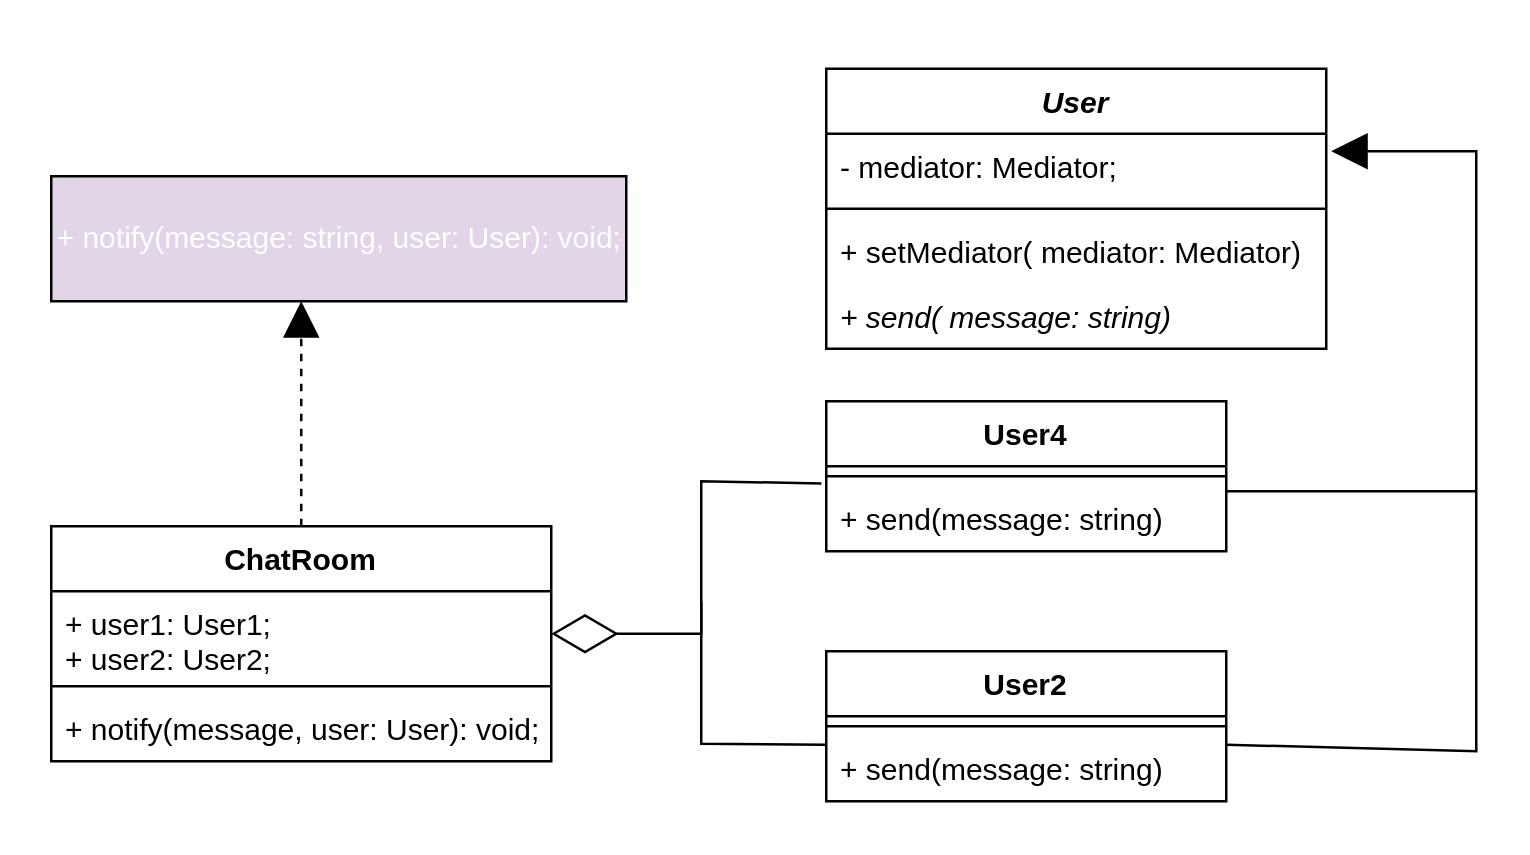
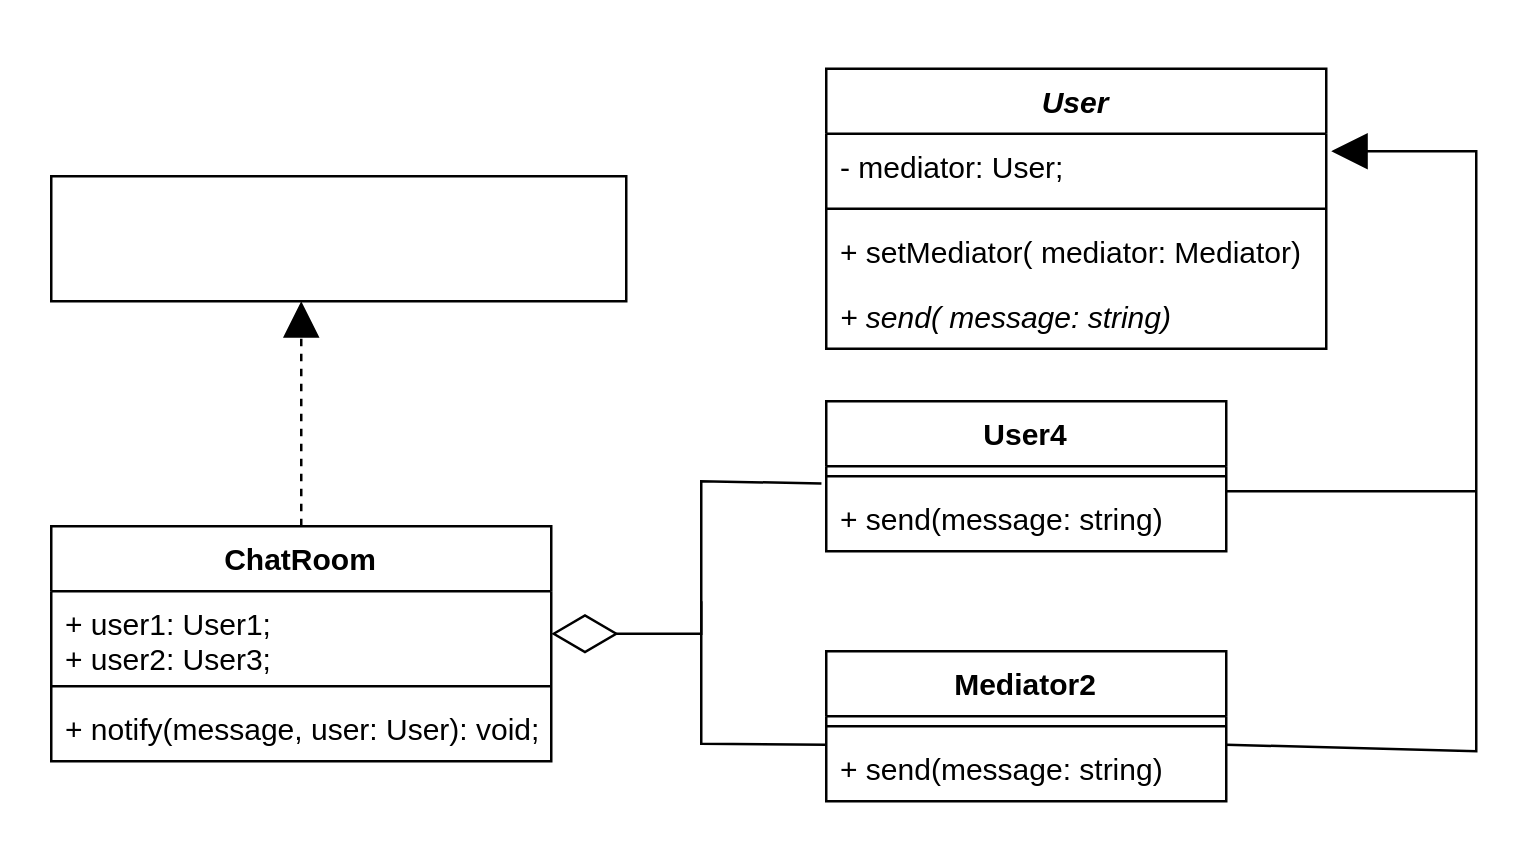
node "- mediator: Mediator;": label "- mediator: Mediator;" -> "- mediator: User;"
node "+ notify(message: string, user: User): void;": fillcolor #e1d5e7 -> #ffffff
node "+ user1: User1; + user2: User2;": label "+ user1: User1; + user2: User2;" -> "+ user1: User1; + user2: User3;"
node "User2": label "User2" -> "Mediator2"
